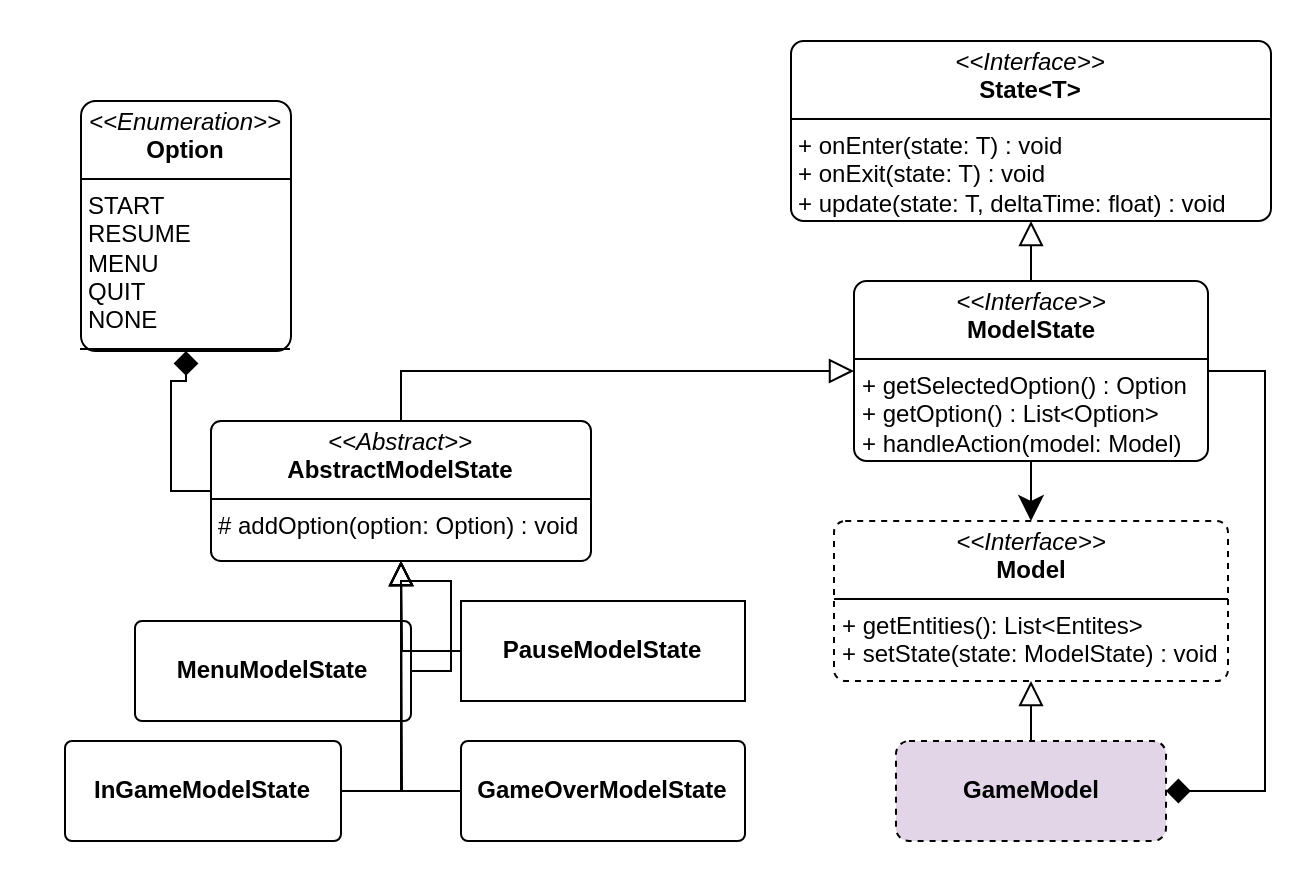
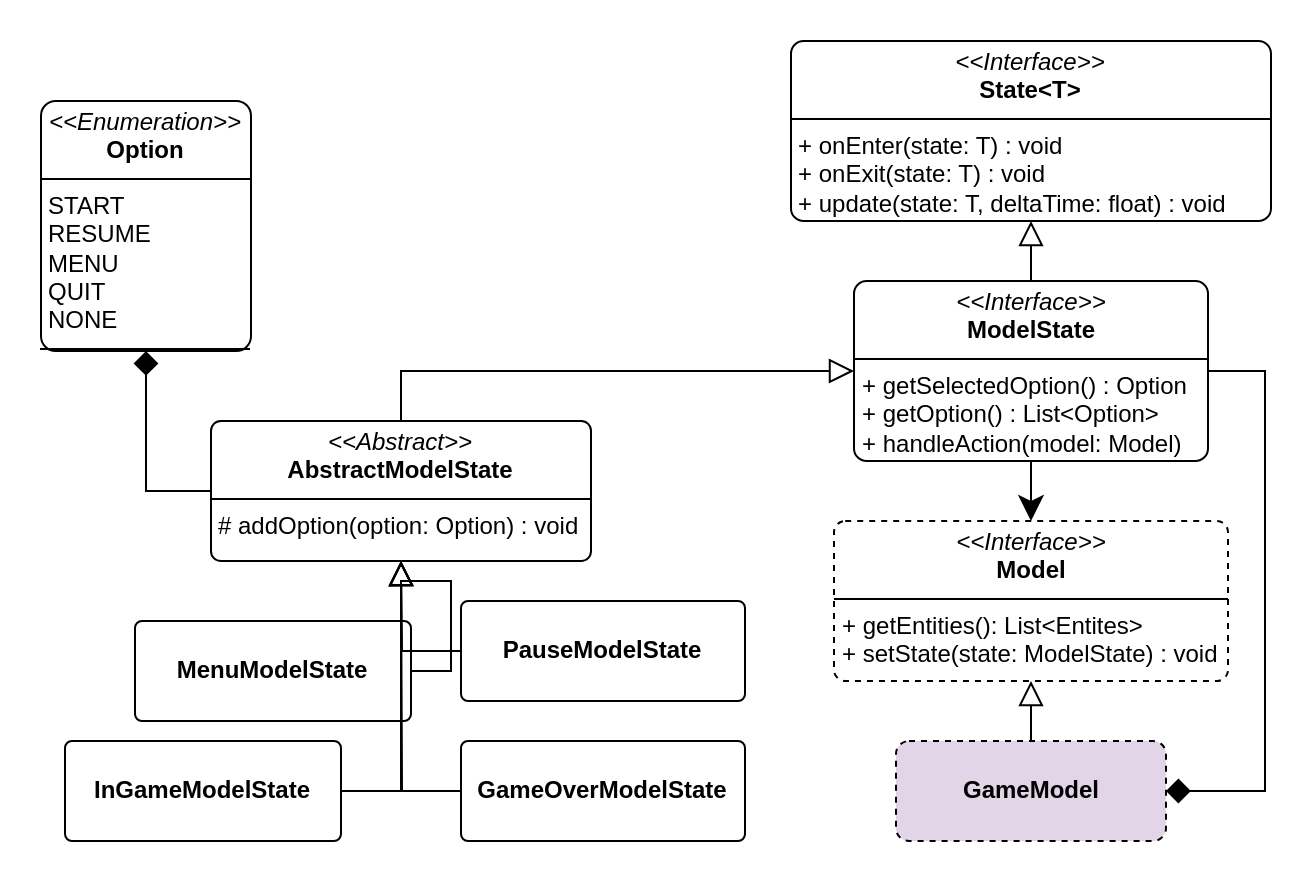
node "<<Enumeration>> Option START RESUME MENU QUIT NONE": moved (186, 226) -> (146, 226)
node "PauseModelState": shape rectangle -> rounded rectangle
